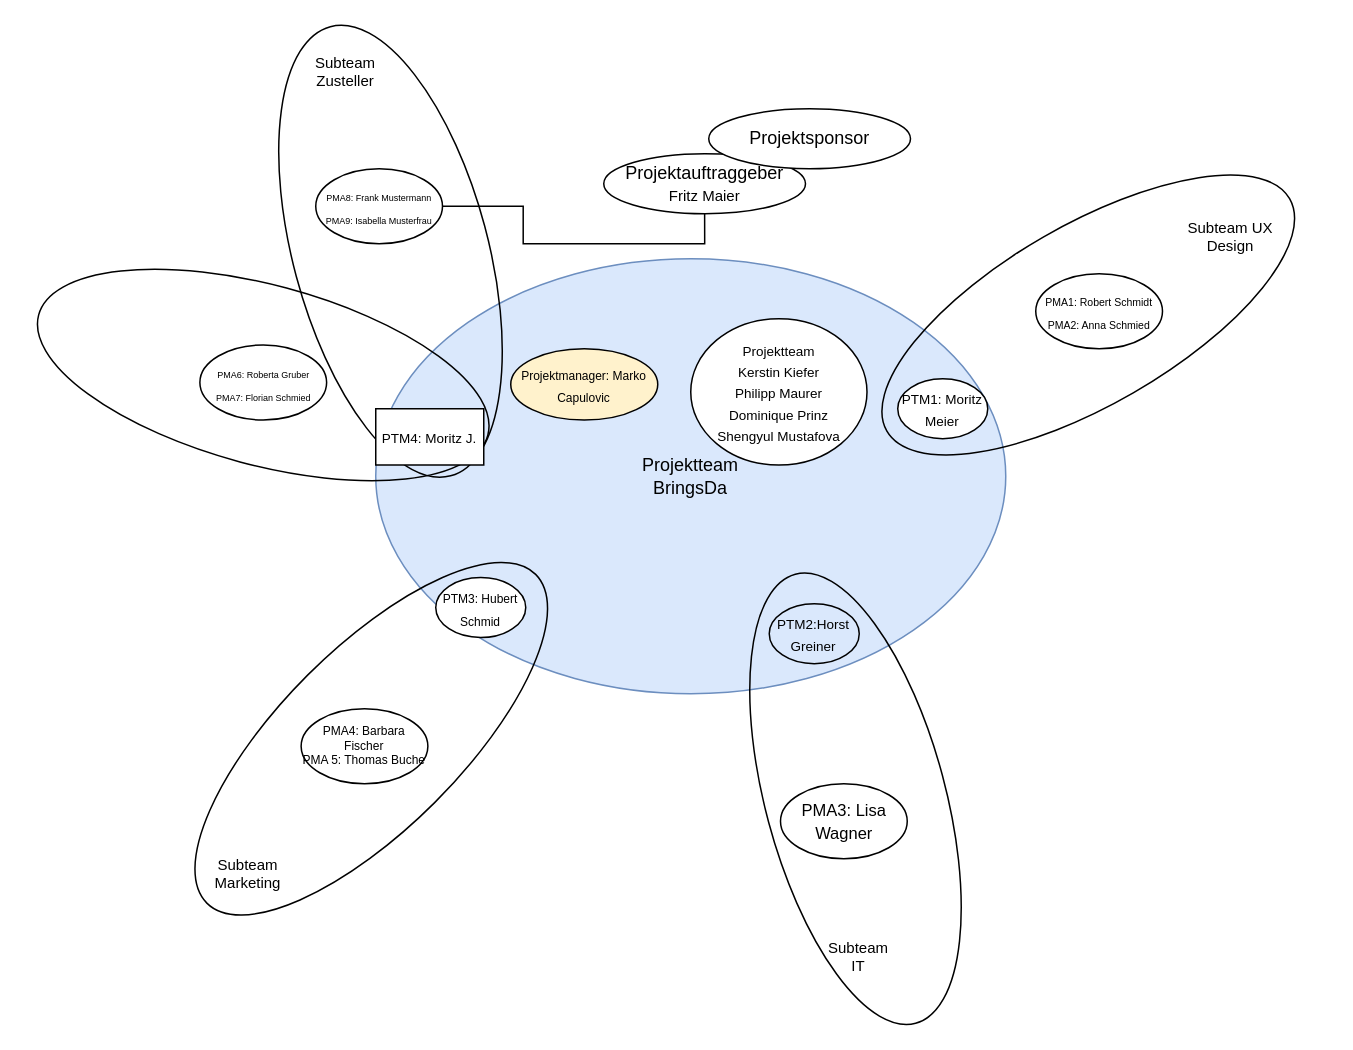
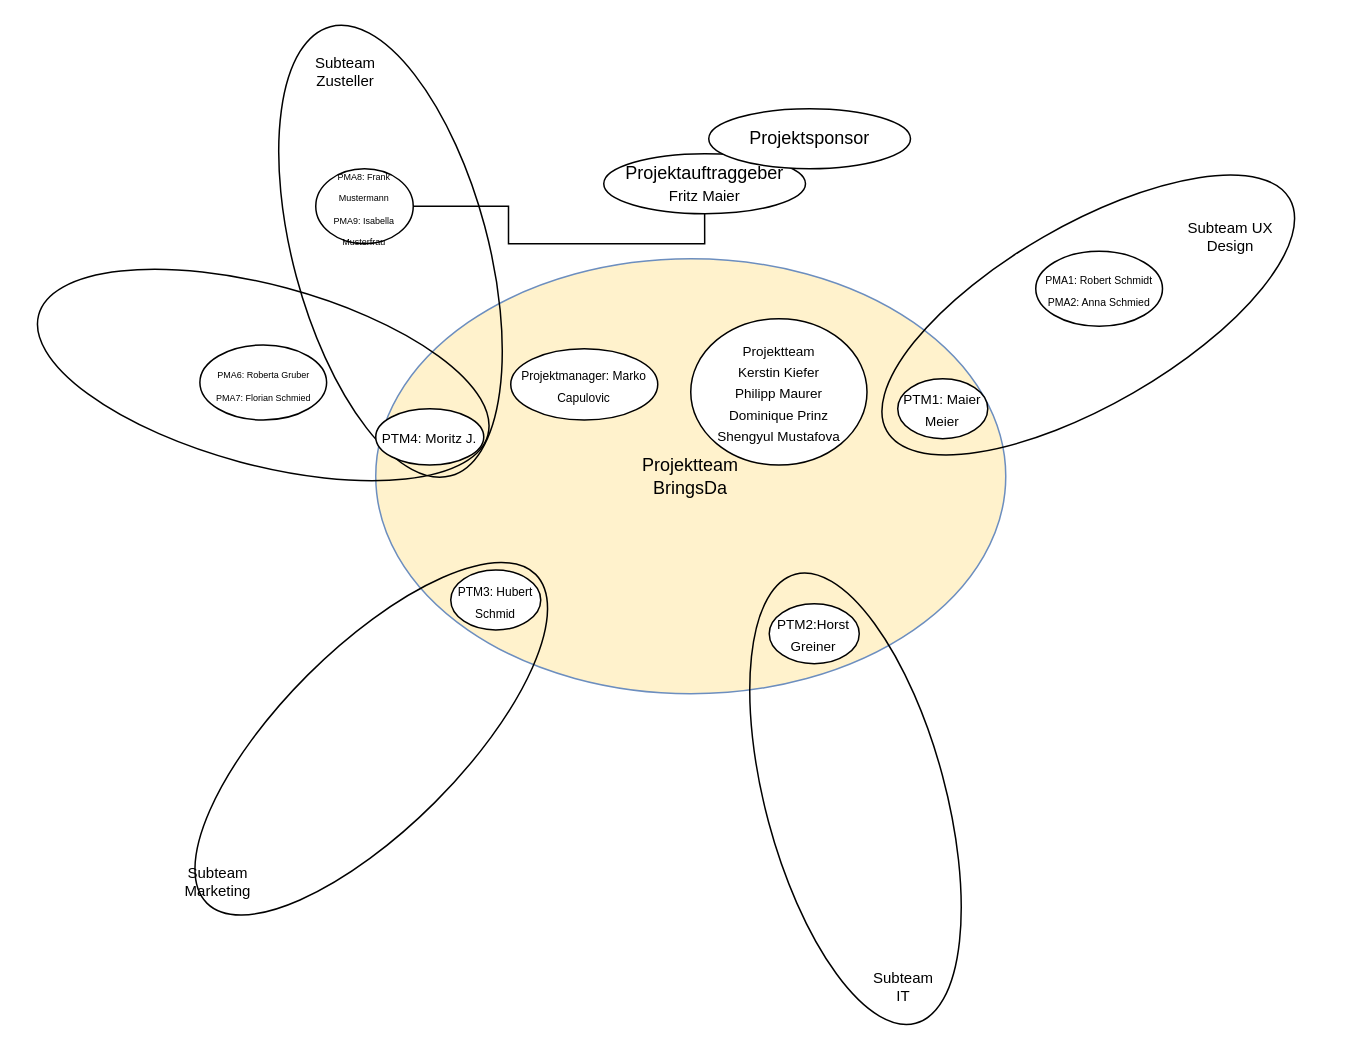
node "PMA8: Frank Mustermann PMA9: Isabella Musterfrau": size 127x75 -> 98x75
node "PMA1: Robert Schmidt PMA2: Anna Schmied": moved (1099, 311) -> (1099, 289)
node "Projektmanager: Marko Capulovic": fillcolor #fff2cc -> #ffffff
node "PTM1: Moritz Meier": label "PTM1: Moritz Meier" -> "PTM1: Maier Meier"
node "PTM4: Moritz J.": shape rectangle -> ellipse
node "Projektteam BringsDa": fillcolor #dae8fc -> #fff2cc
node "PTM3: Hubert Schmid": moved (481, 608) -> (496, 600)
node "PTM2:Horst Greiner": fillcolor #dae8fc -> #ffffff
node "PMA4: Barbara Fischer PMA 5: Thomas Buche": removed
node "PMA3: Lisa Wagner": removed
node "Subteam Marketing": moved (248, 874) -> (218, 881)
node "Subteam IT": moved (859, 956) -> (904, 986)
